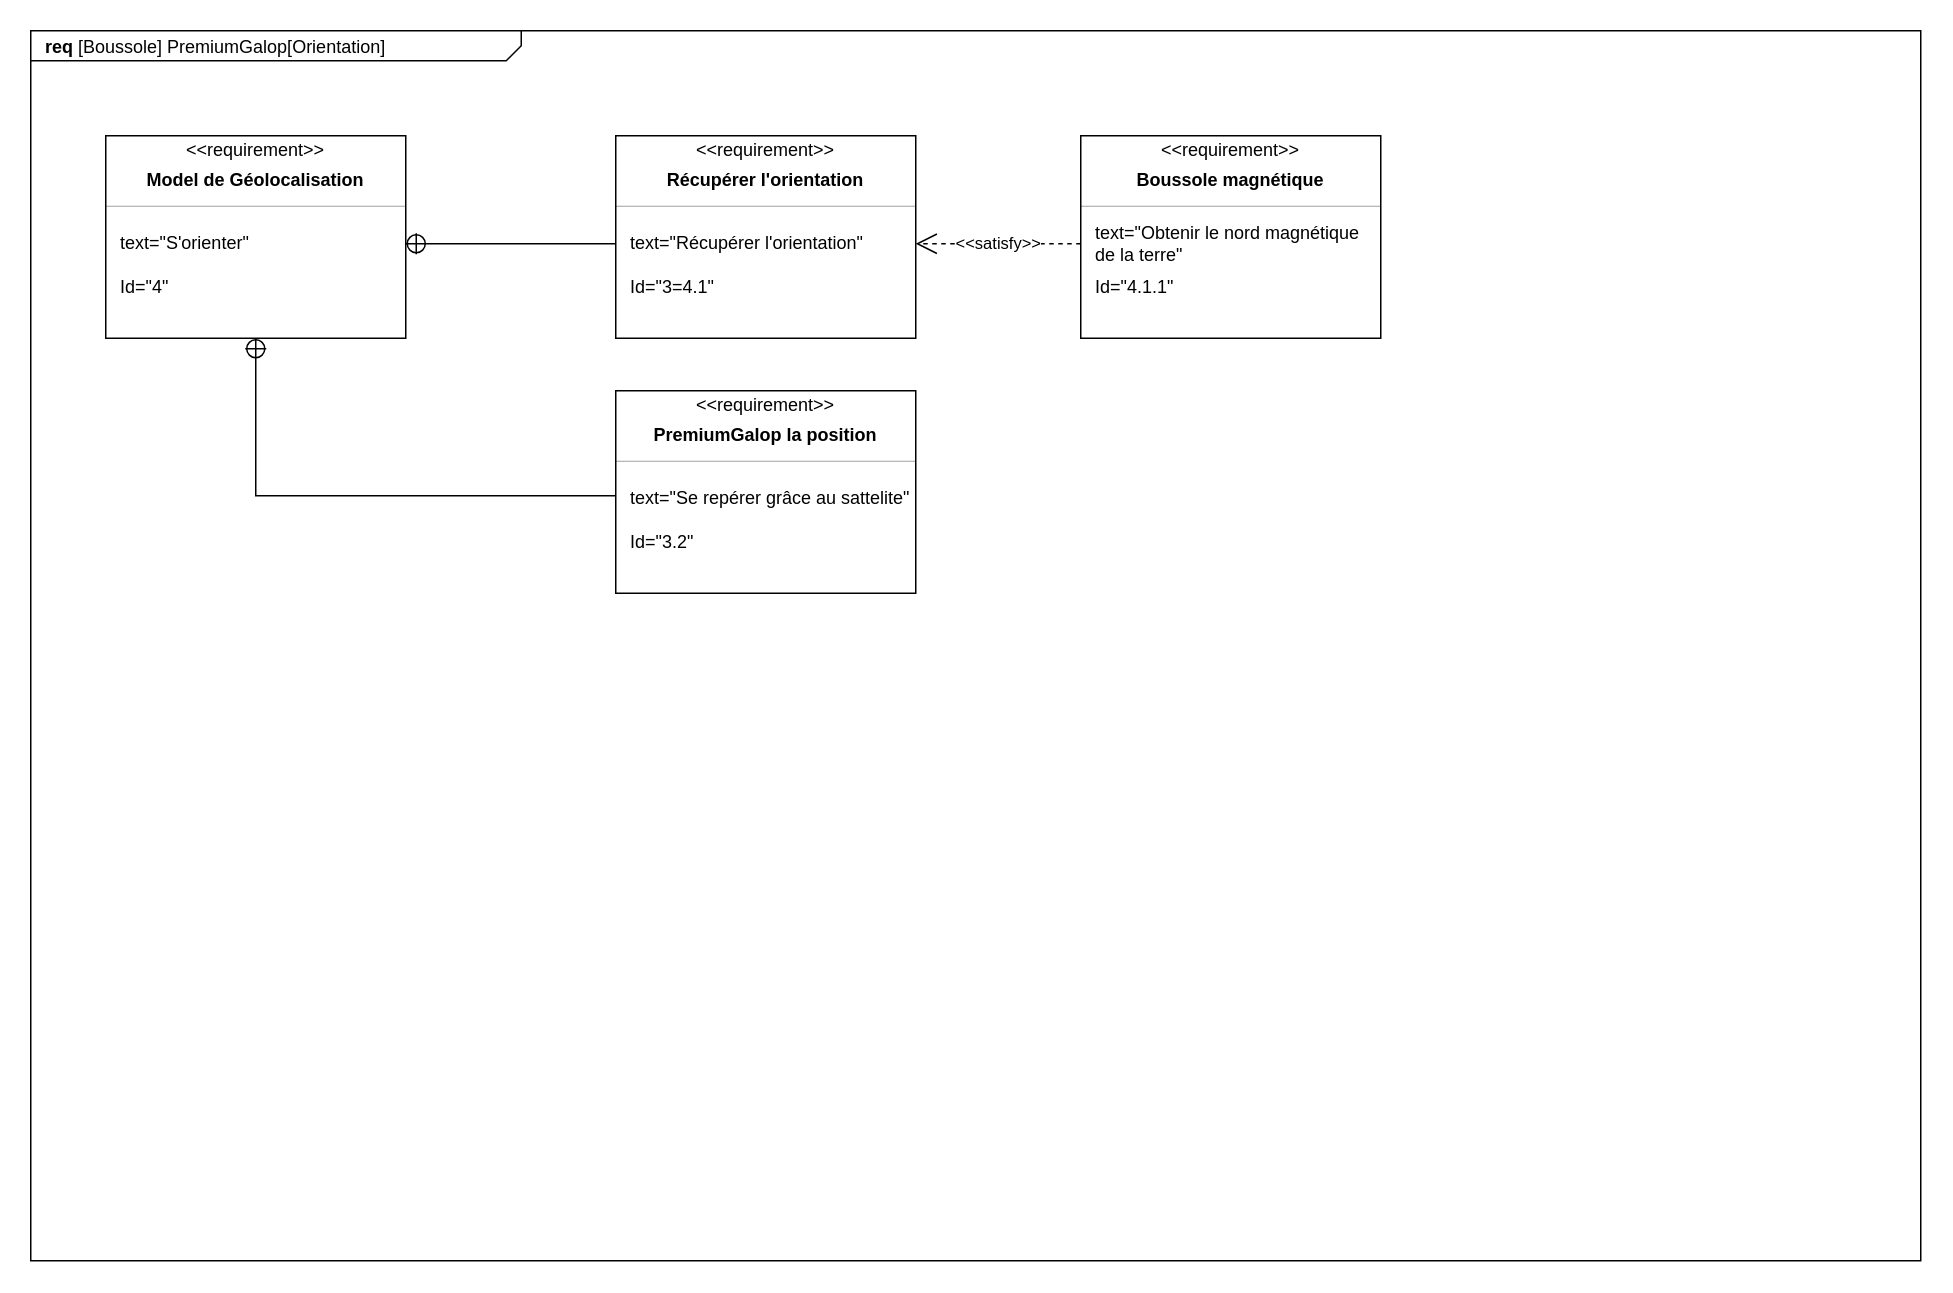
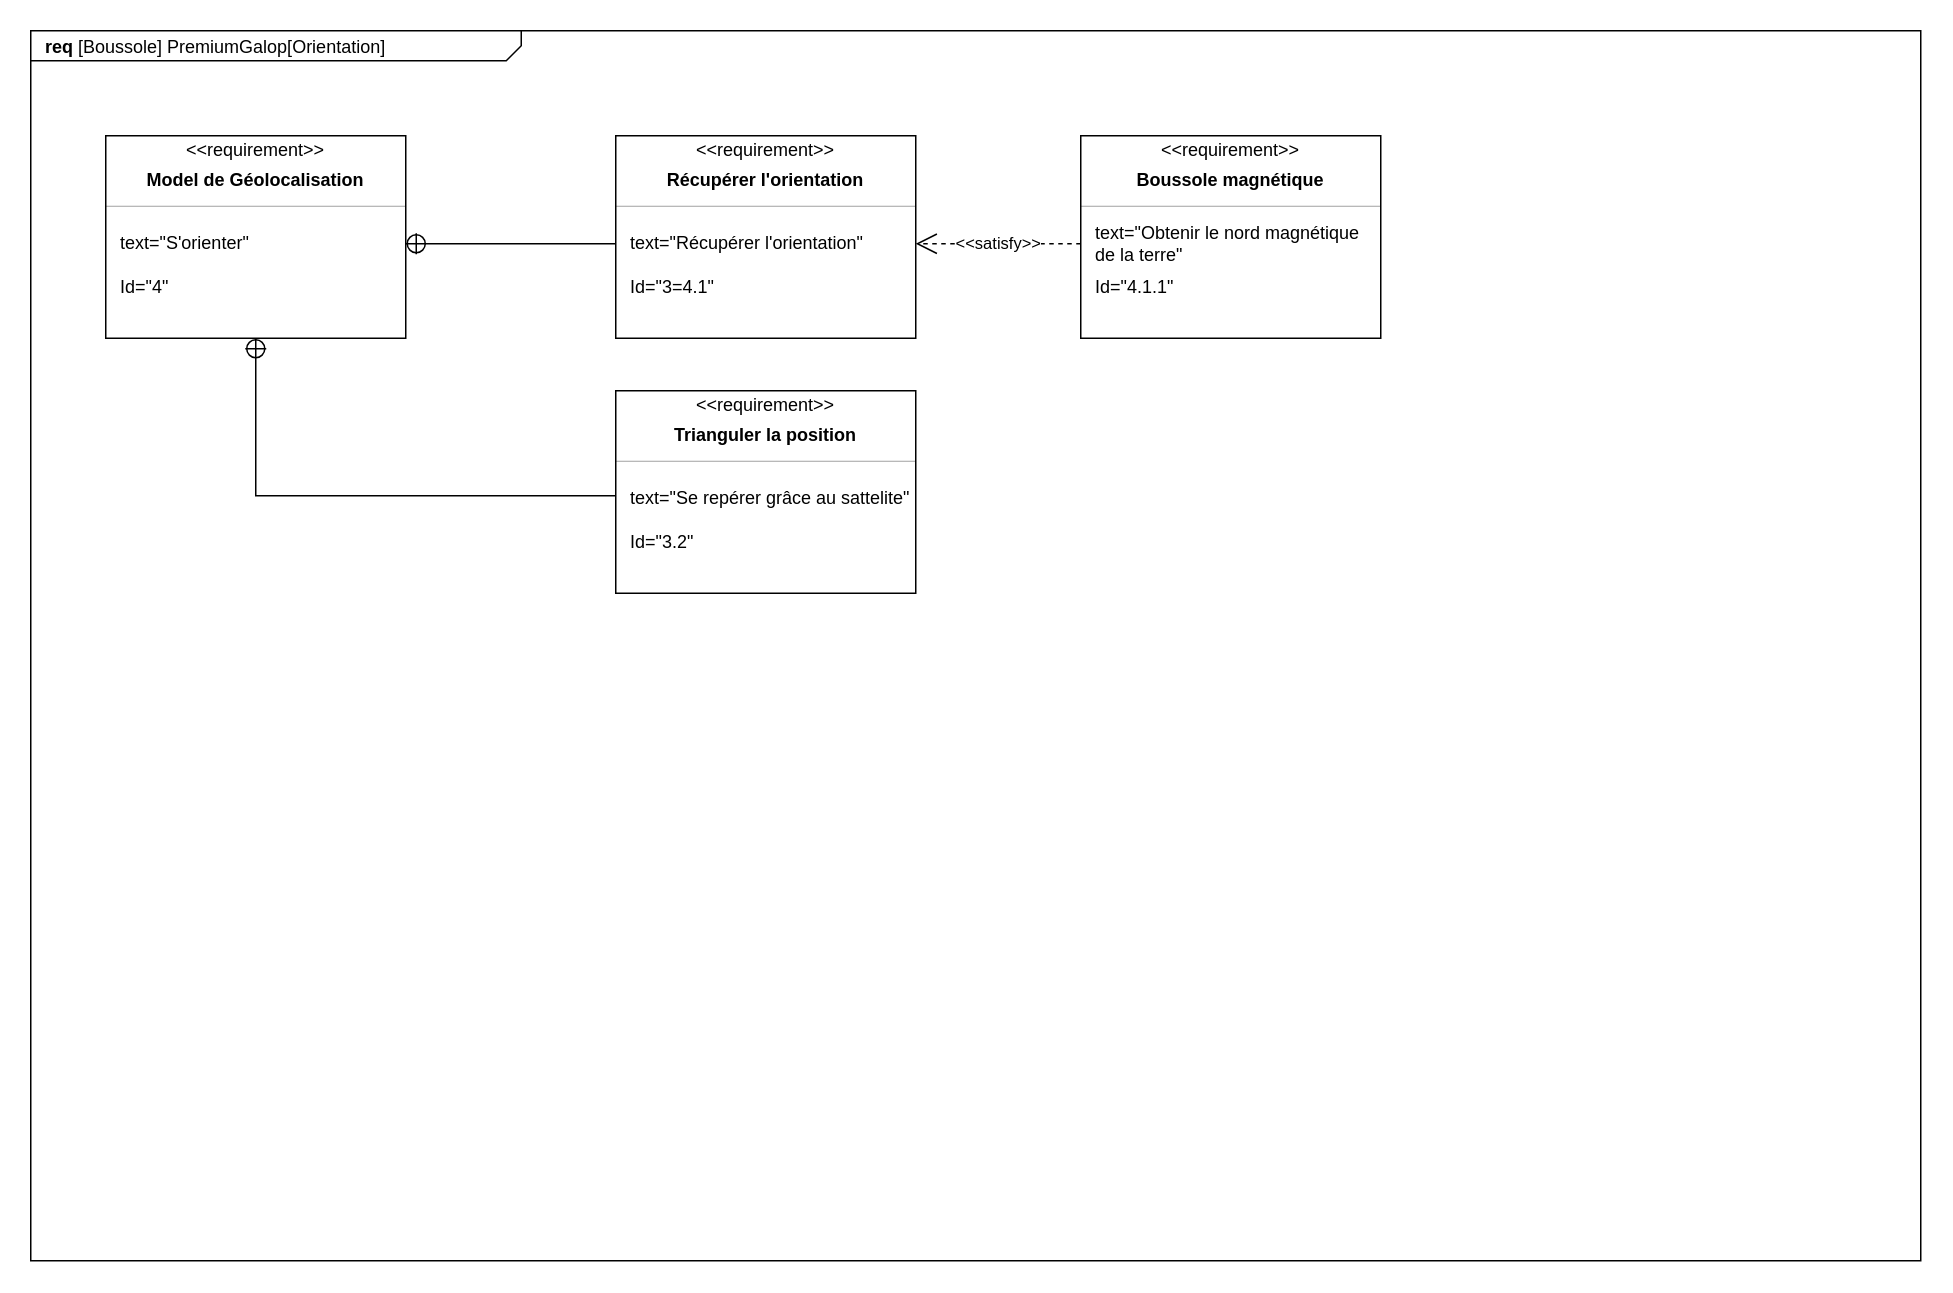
node "PremiumGalop la position": label "PremiumGalop la position" -> "Trianguler la position"
